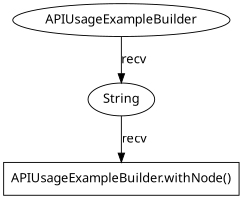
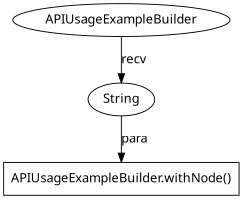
edge "String" -> "APIUsageExampleBuilder.withNode()": label "recv" -> "para"
